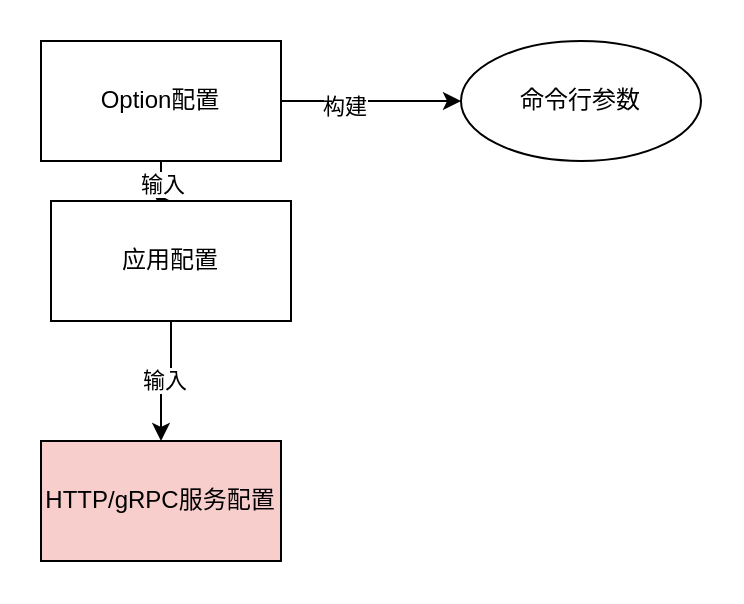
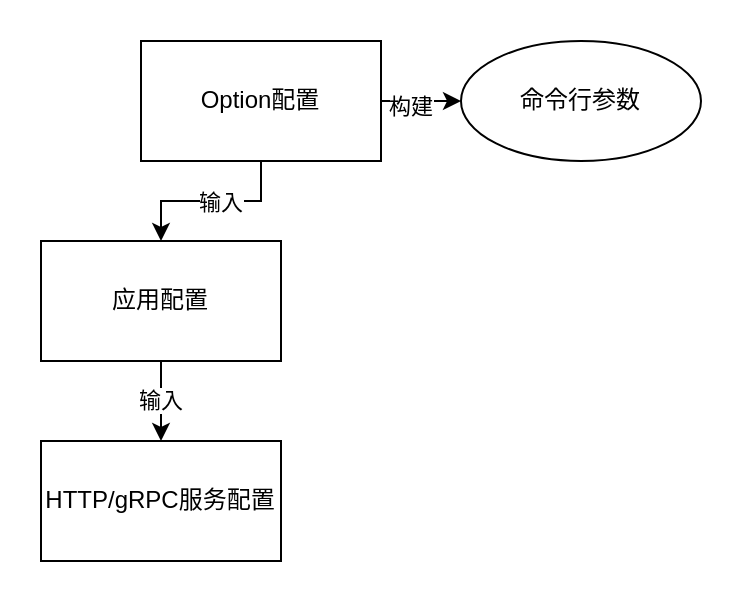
node "Option配置": moved (161, 101) -> (261, 101)
node "应用配置": moved (171, 261) -> (161, 301)
node "HTTP/gRPC服务配置": fillcolor #f8cecc -> #ffffff
